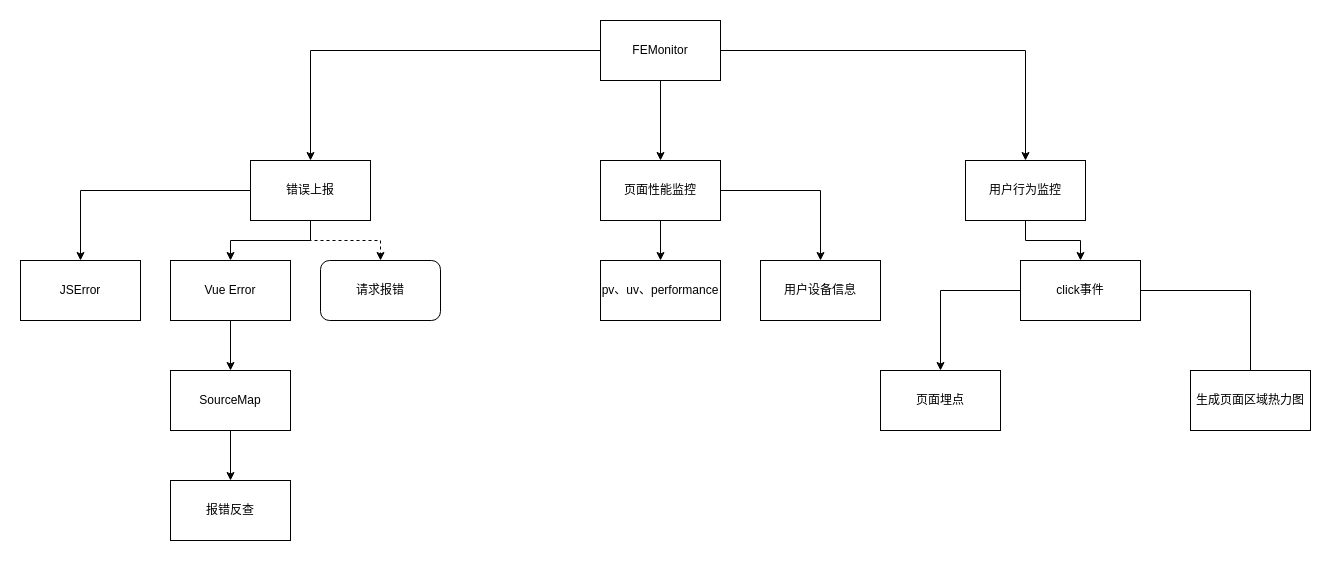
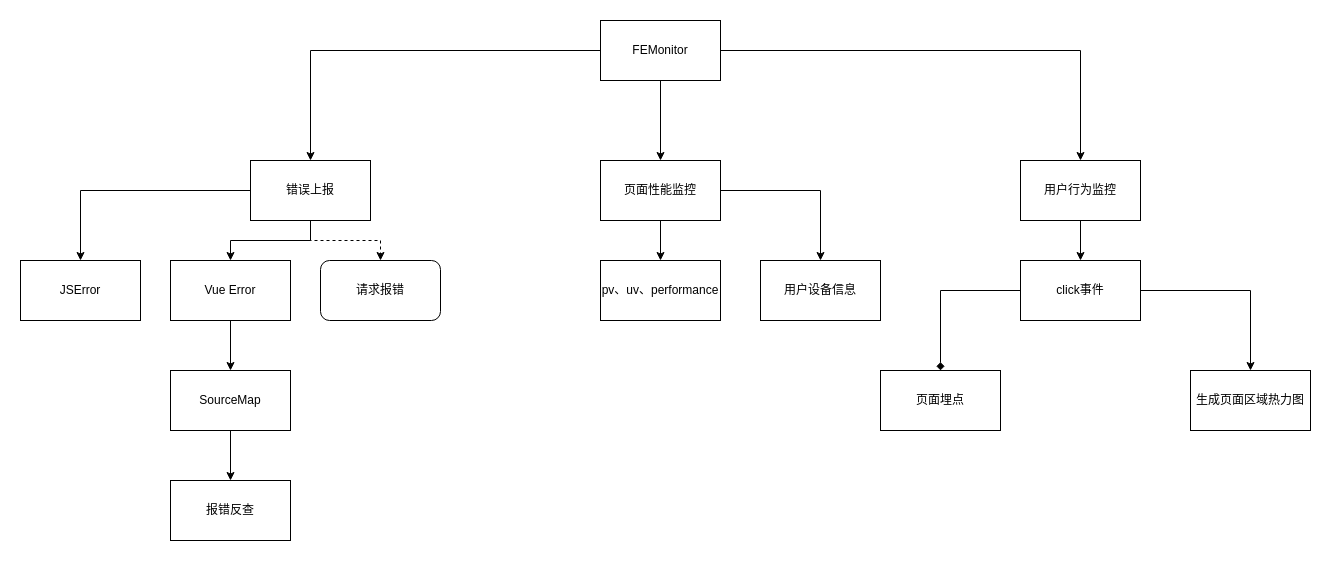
node "用户行为监控": moved (1026, 191) -> (1081, 191)
edge "click事件" -> "页面埋点": arrowhead classic -> diamond
edge "click事件" -- "生成页面区域热力图": arrowhead none -> classic
